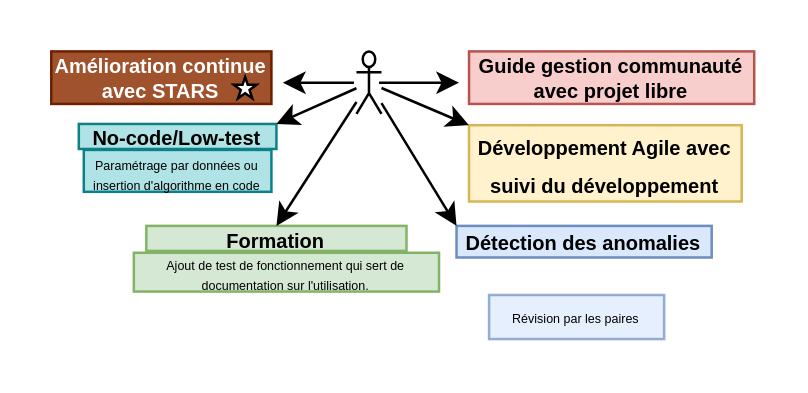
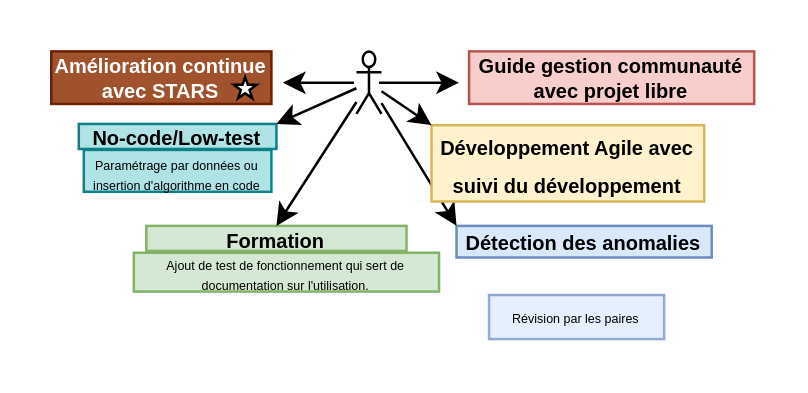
node "Développement Agile avec suivi du développement": moved (605, 163) -> (568, 163)
